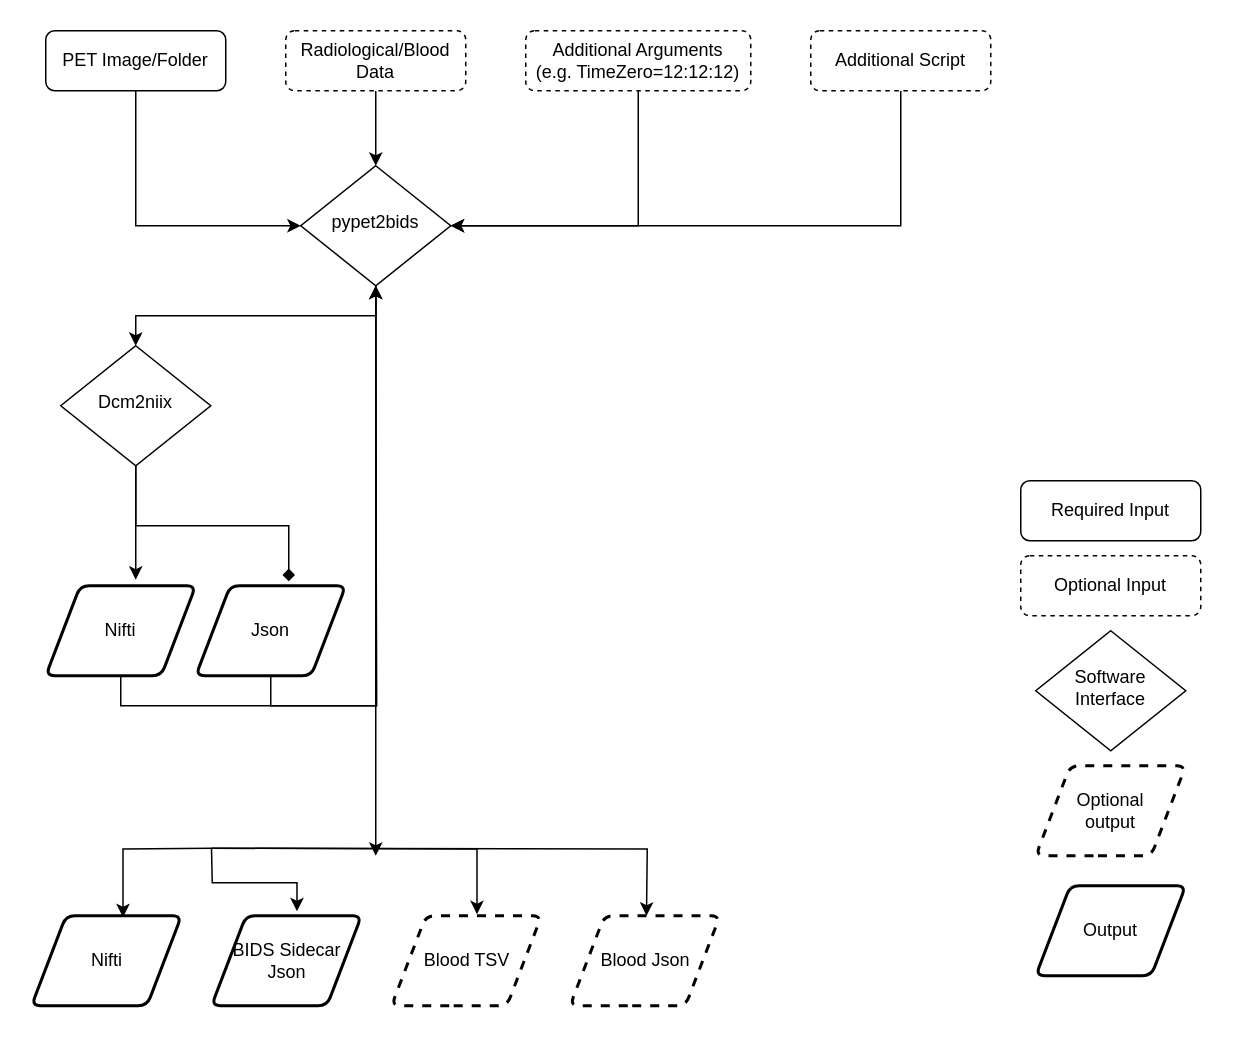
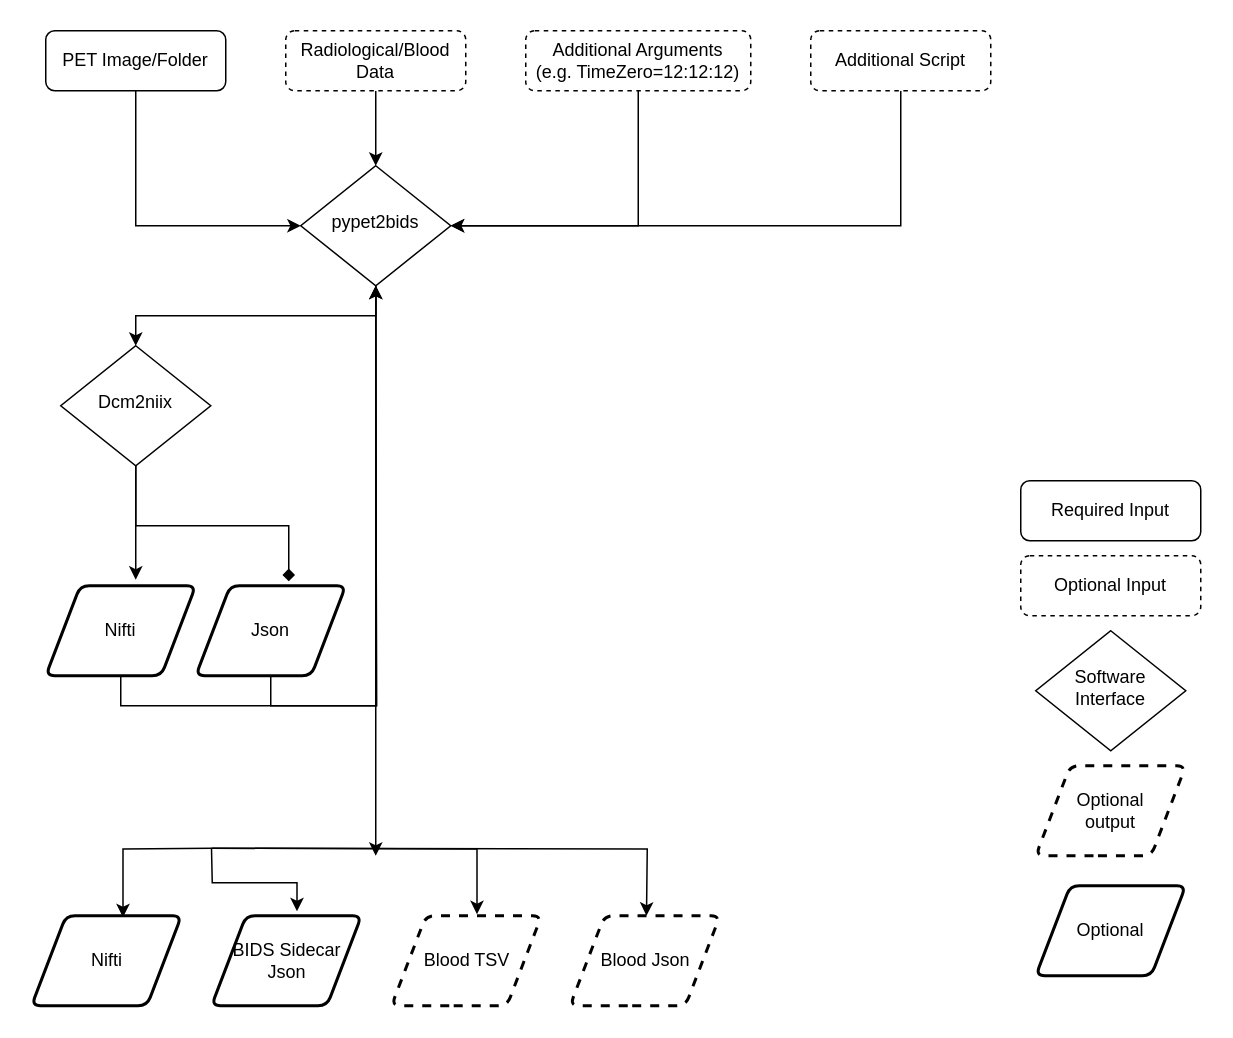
node "Output": label "Output" -> "Optional"
